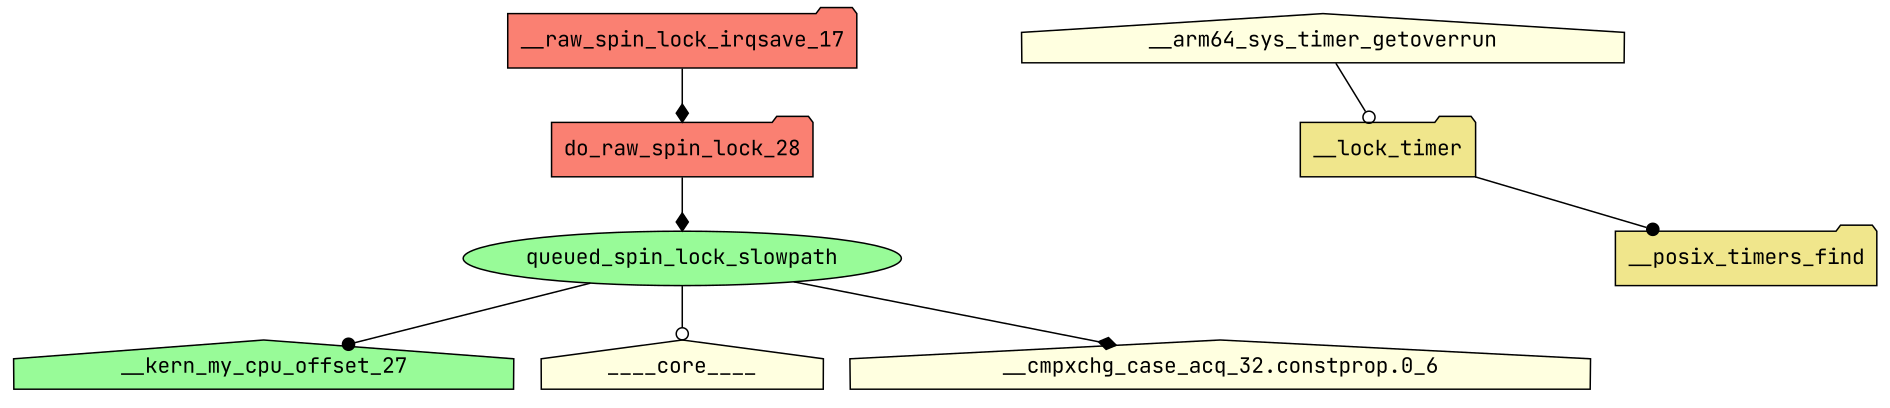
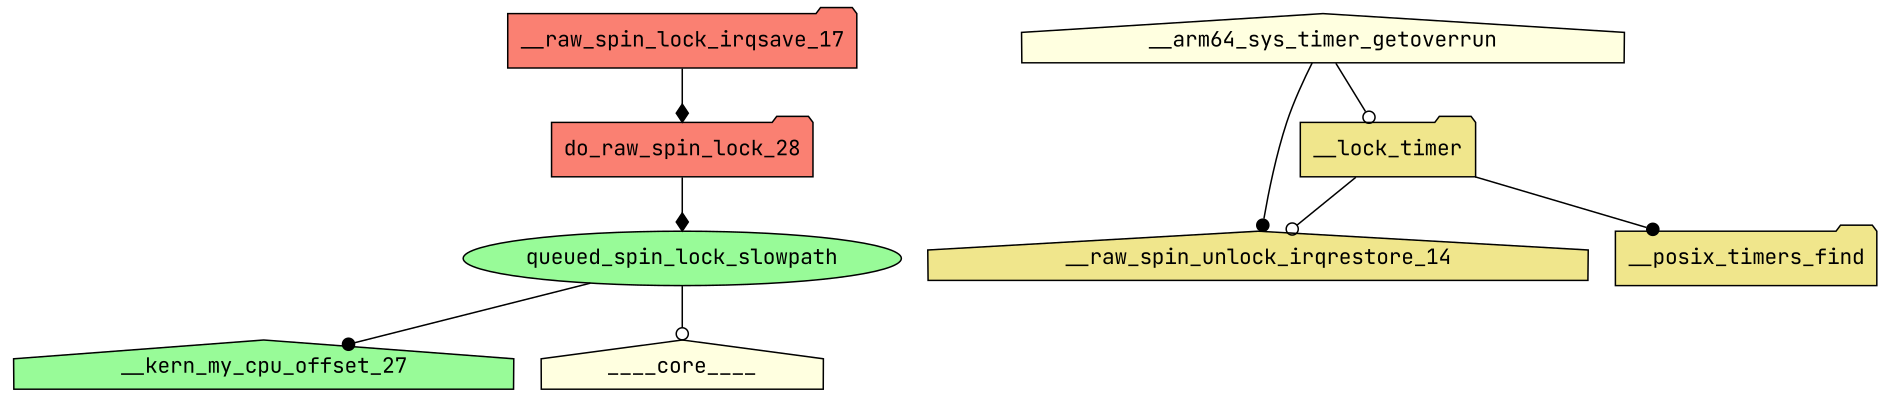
node "__raw_spin_unlock_irqrestore_14": added
node "__cmpxchg_case_acq_32.constprop.0_6": removed
